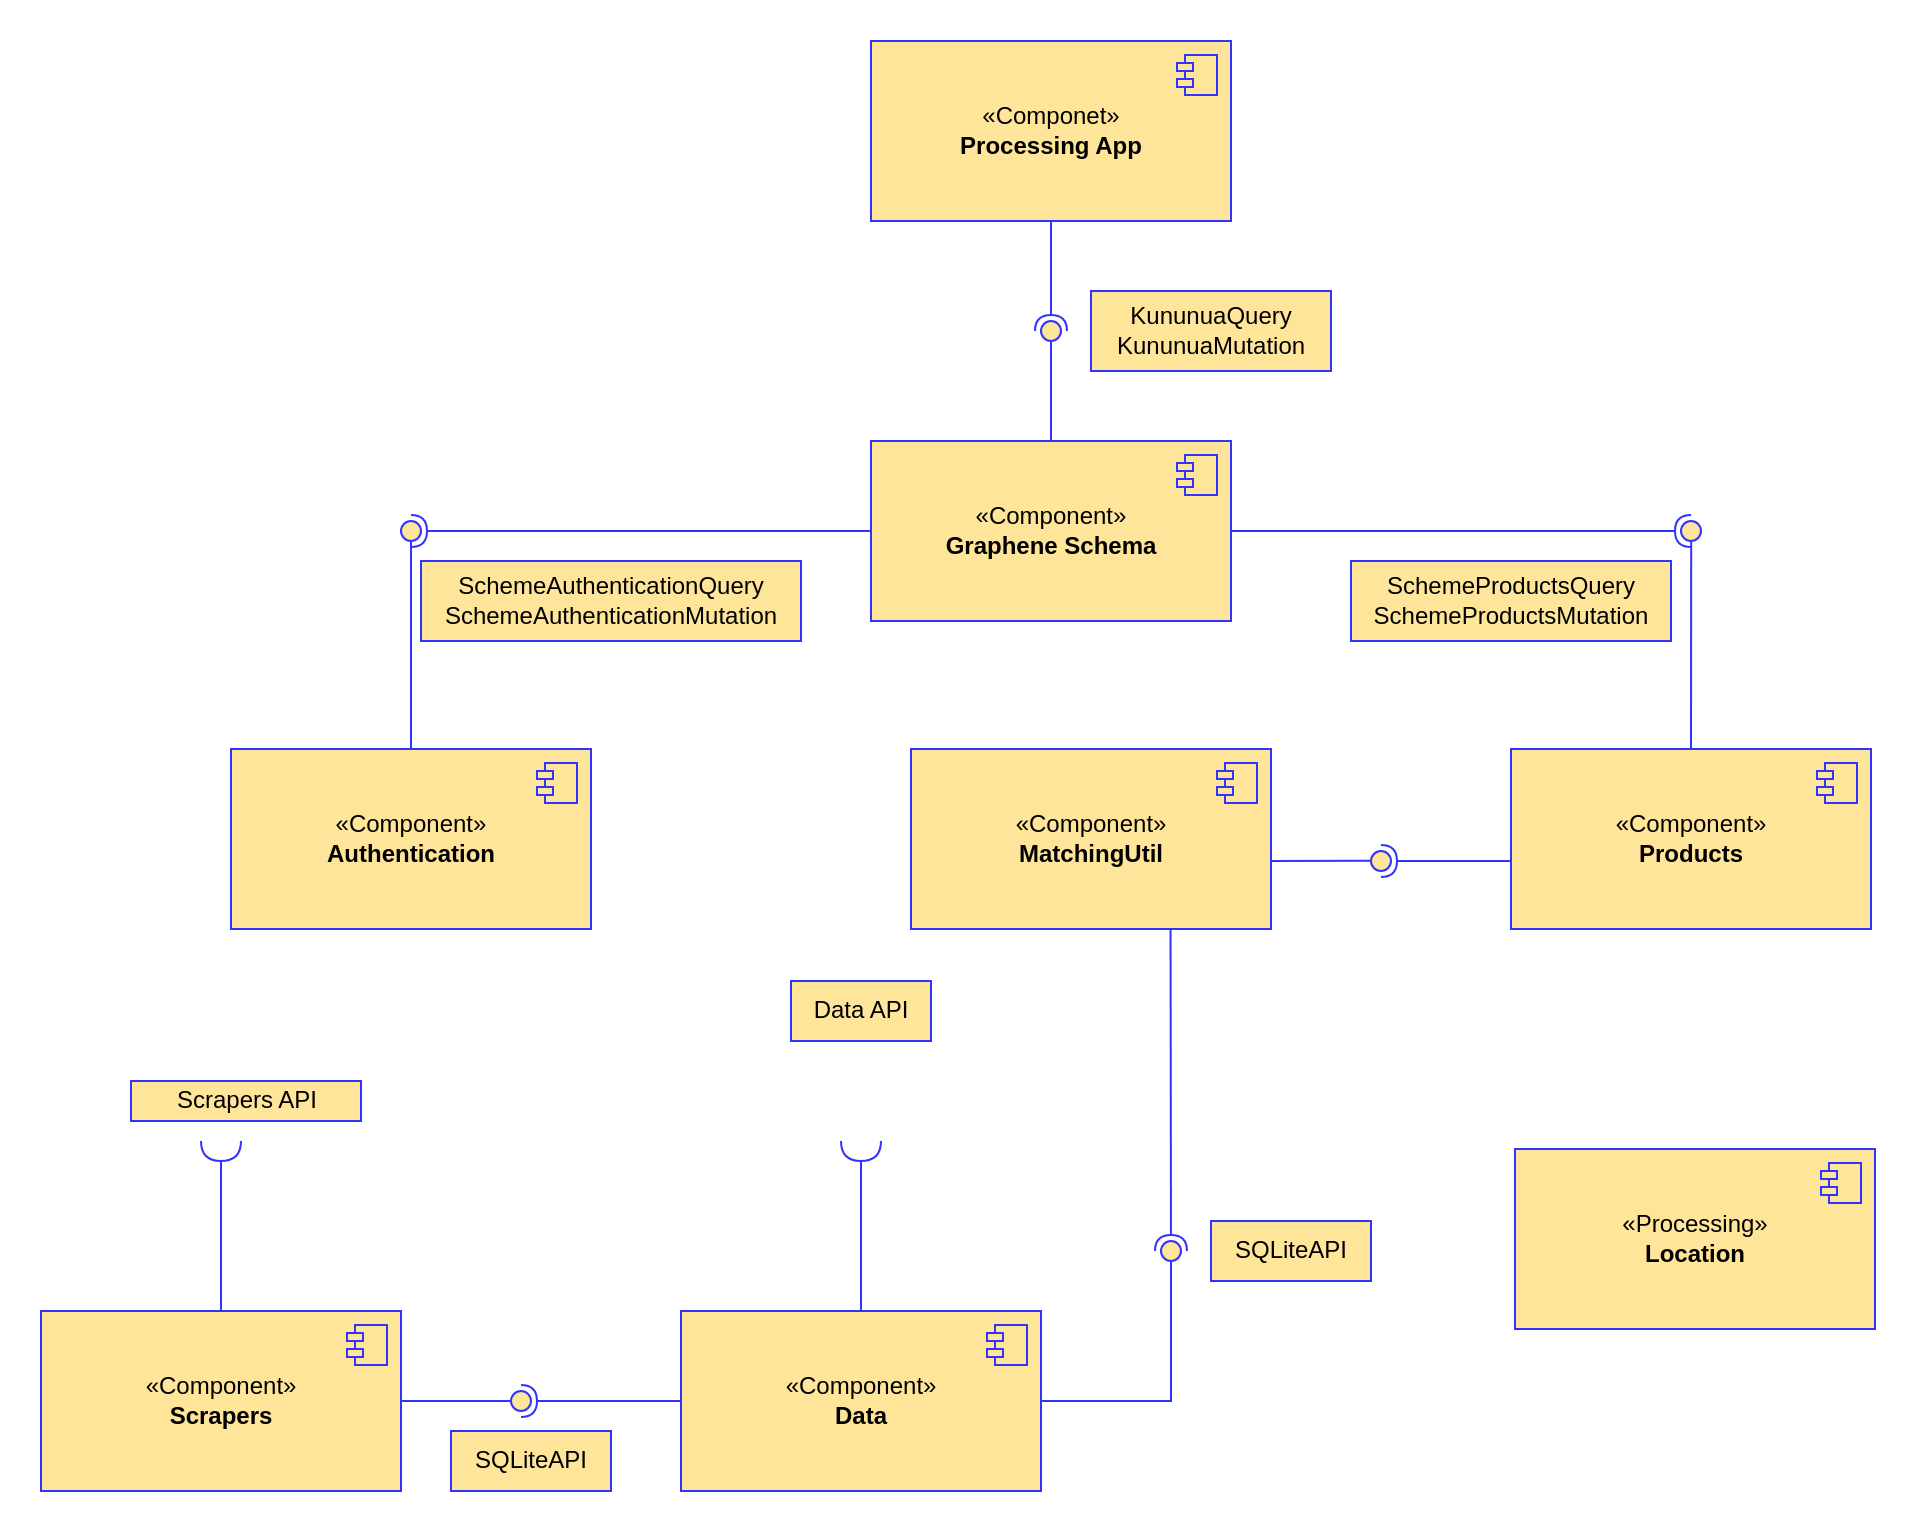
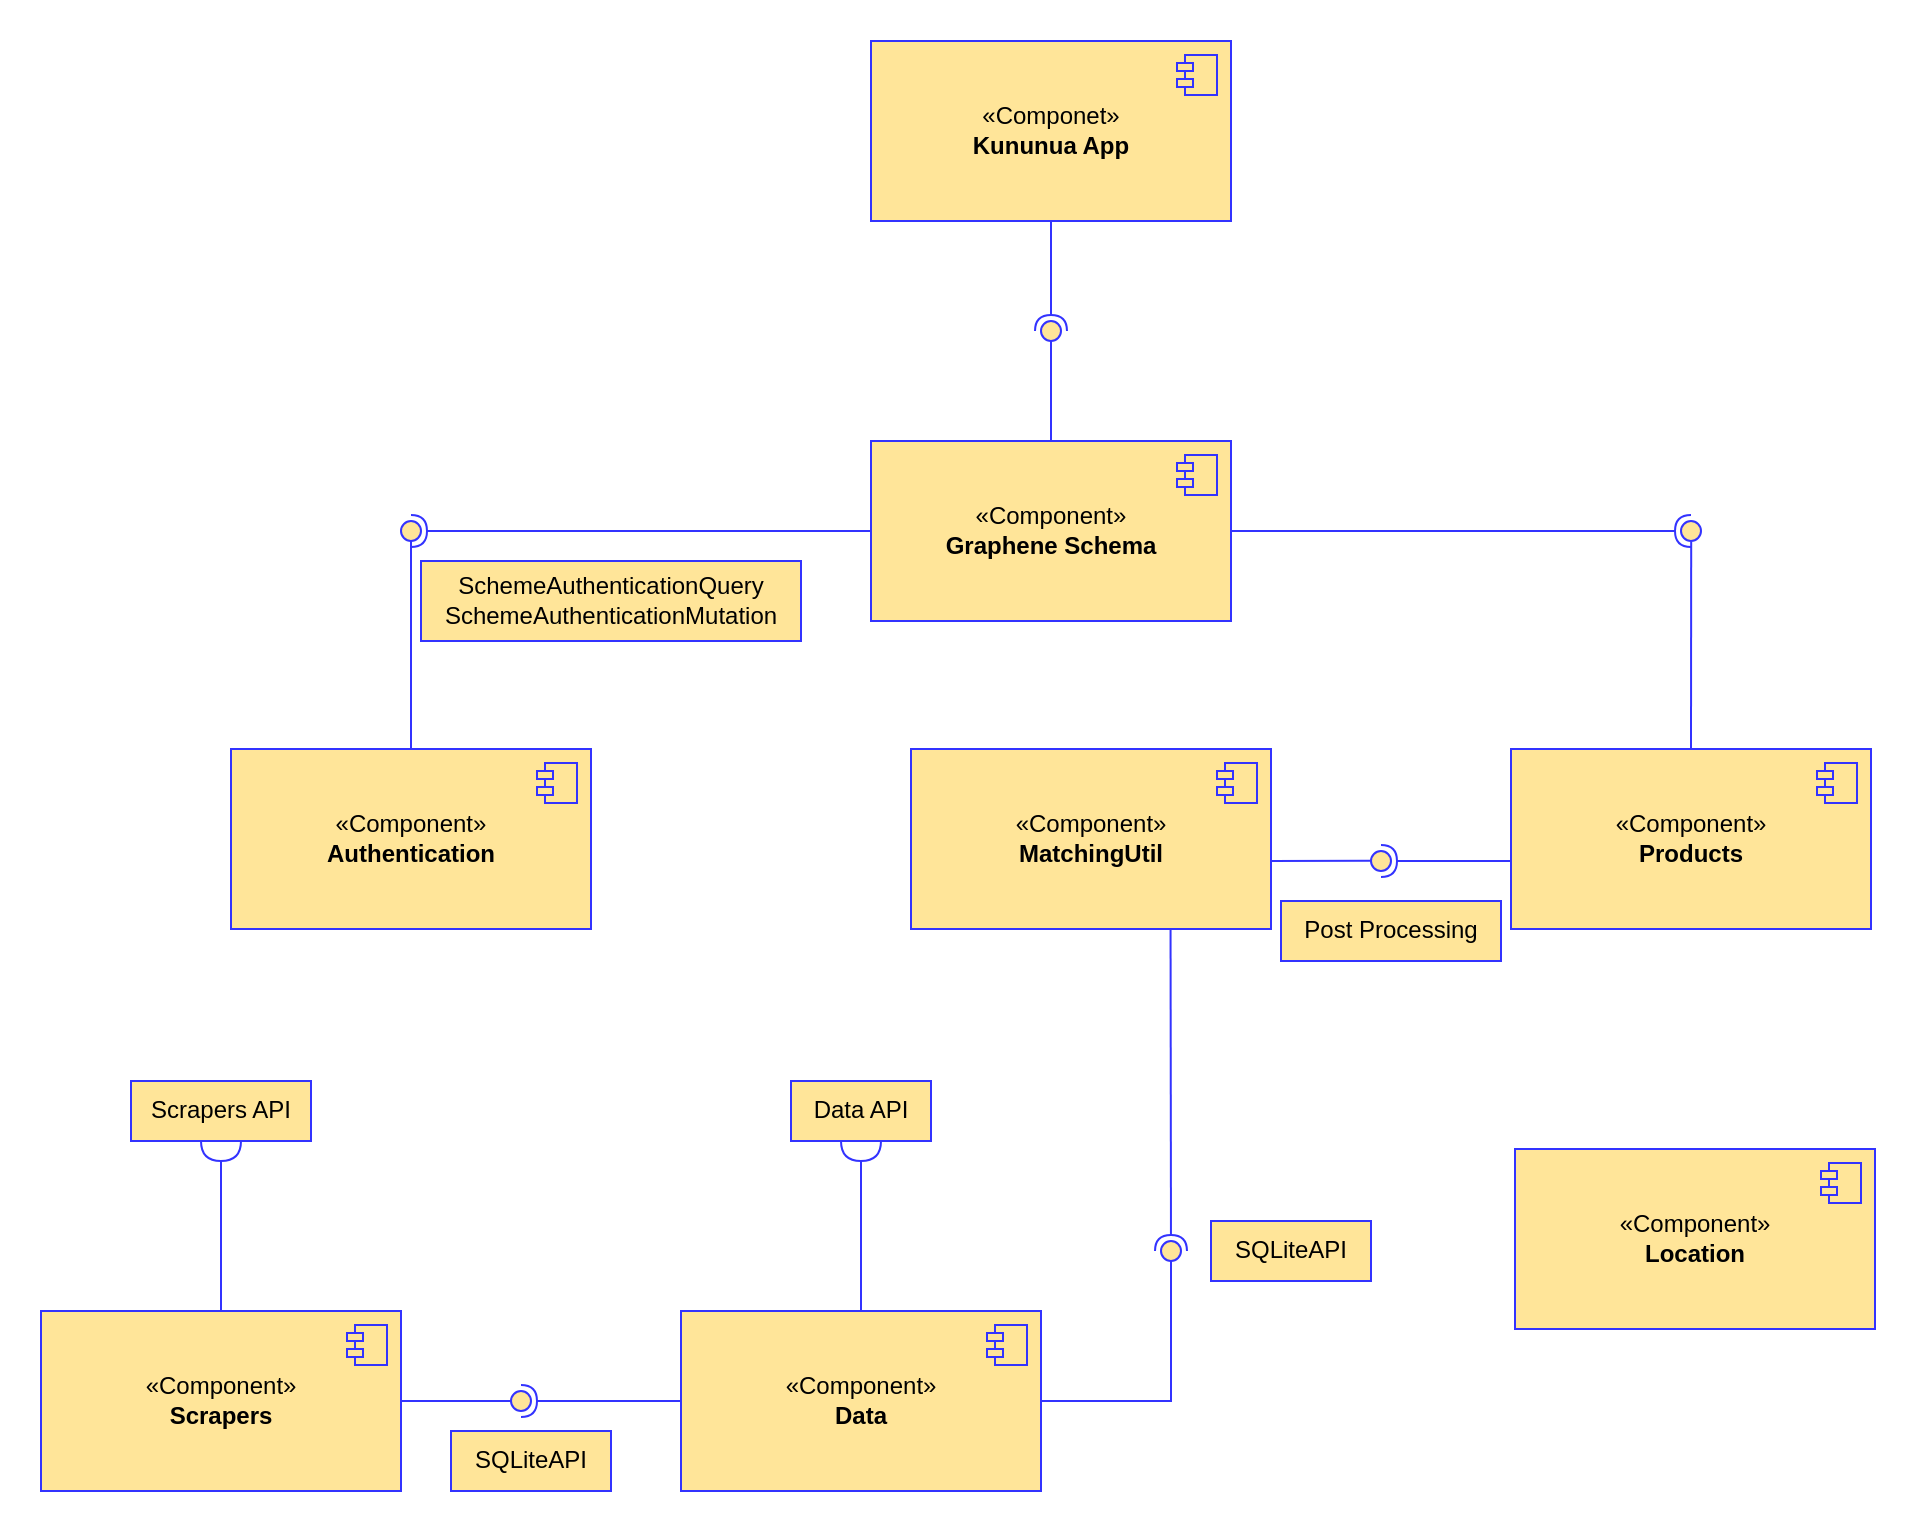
node "«Componet» Processing App": label "«Componet» Processing App" -> "«Componet» Kununua App"
node "KununuaQuery KununuaMutation": removed
node "SchemeProductsQuery SchemeProductsMutation": removed
node "Post Processing": added
node "Data API": moved (861, 1011) -> (861, 1111)
node "Scrapers API": size 230x40 -> 180x60
node "«Processing» Location": label "«Processing» Location" -> "«Component» Location"
